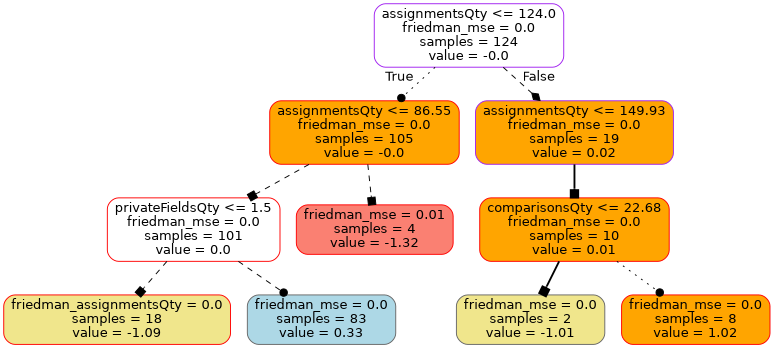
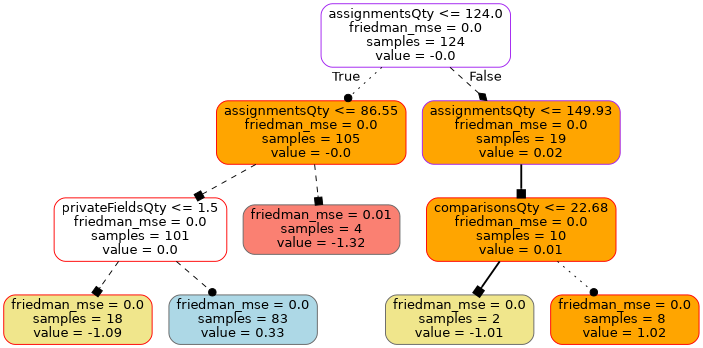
node "friedman_mse = 0.01 samples = 4 value = -1.32": color red -> gray40
node "friedman_assignmentsQty = 0.0 samples = 18 value = -1.09": label "friedman_assignmentsQty = 0.0 samples = 18 value = -1.09" -> "friedman_mse = 0.0 samples = 18 value = -1.09"
